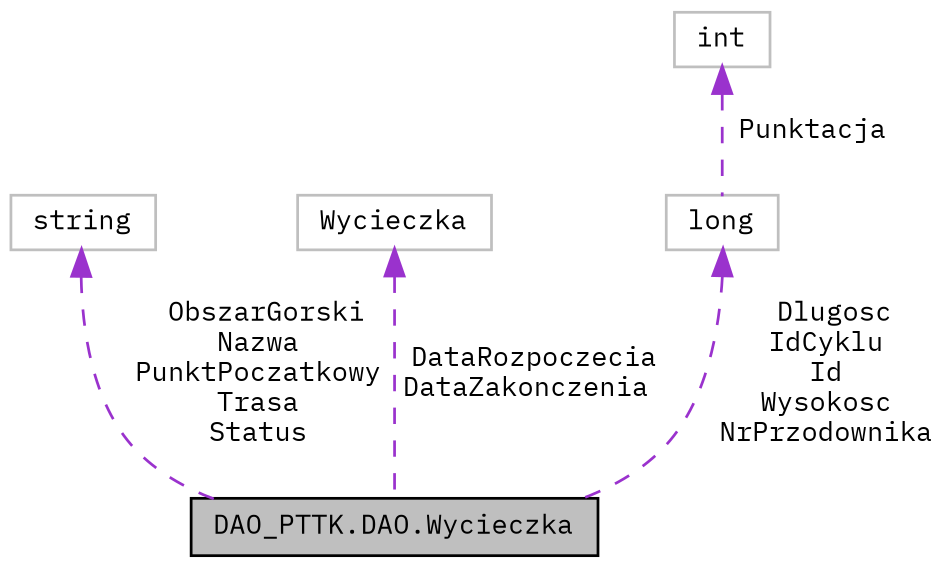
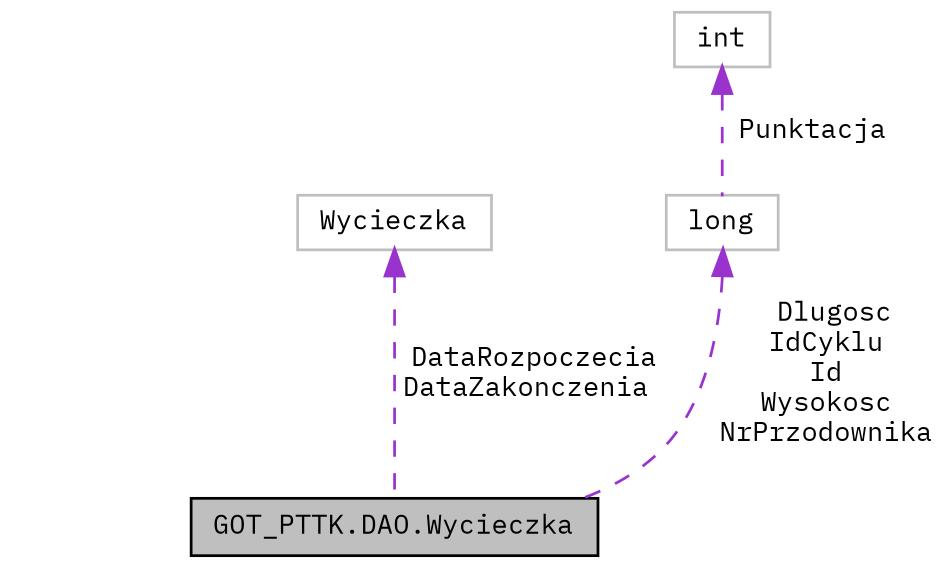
node "string": removed
node "DAO_PTTK.DAO.Wycieczka": label "DAO_PTTK.DAO.Wycieczka" -> "GOT_PTTK.DAO.Wycieczka"
